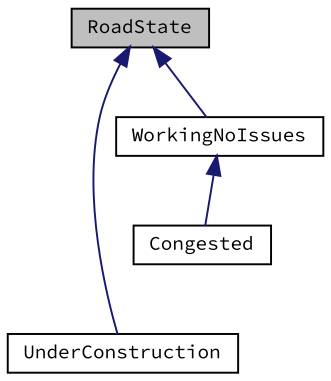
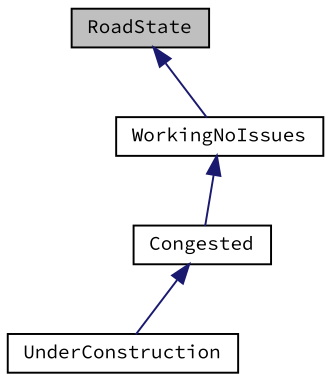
edge "UnderConstruction" -> "RoadState": now "UnderConstruction" -> "Congested"
